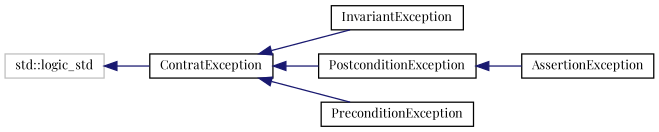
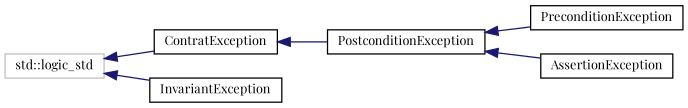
edge "InvariantException" -> "ContratException": now "InvariantException" -> "std::logic_std"
edge "PreconditionException" -> "ContratException": now "PreconditionException" -> "PostconditionException"
